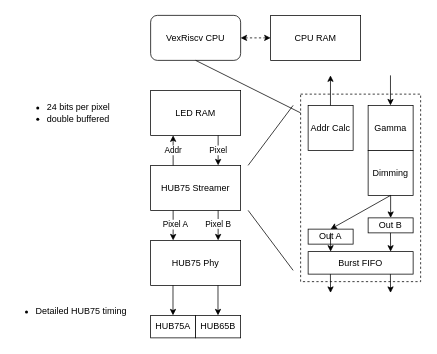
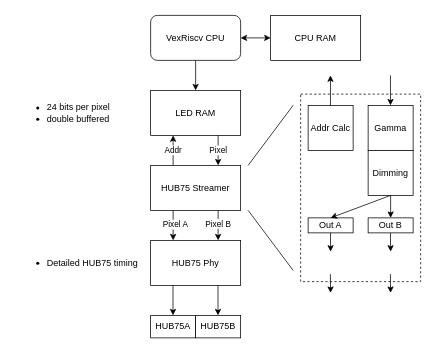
edge "VexRiscv CPU" -- "CPU RAM": style dashed -> solid
edge "VexRiscv CPU" -> "Addr Calc": now "VexRiscv CPU" -> "LED RAM"
node "Out A": moved (330, 237) -> (330, 225)
node "Burst FIFO": removed
node "Detailed HUB75 timing": moved (72, 312) -> (83, 263)
node "HUB65B": label "HUB65B" -> "HUB75B"
